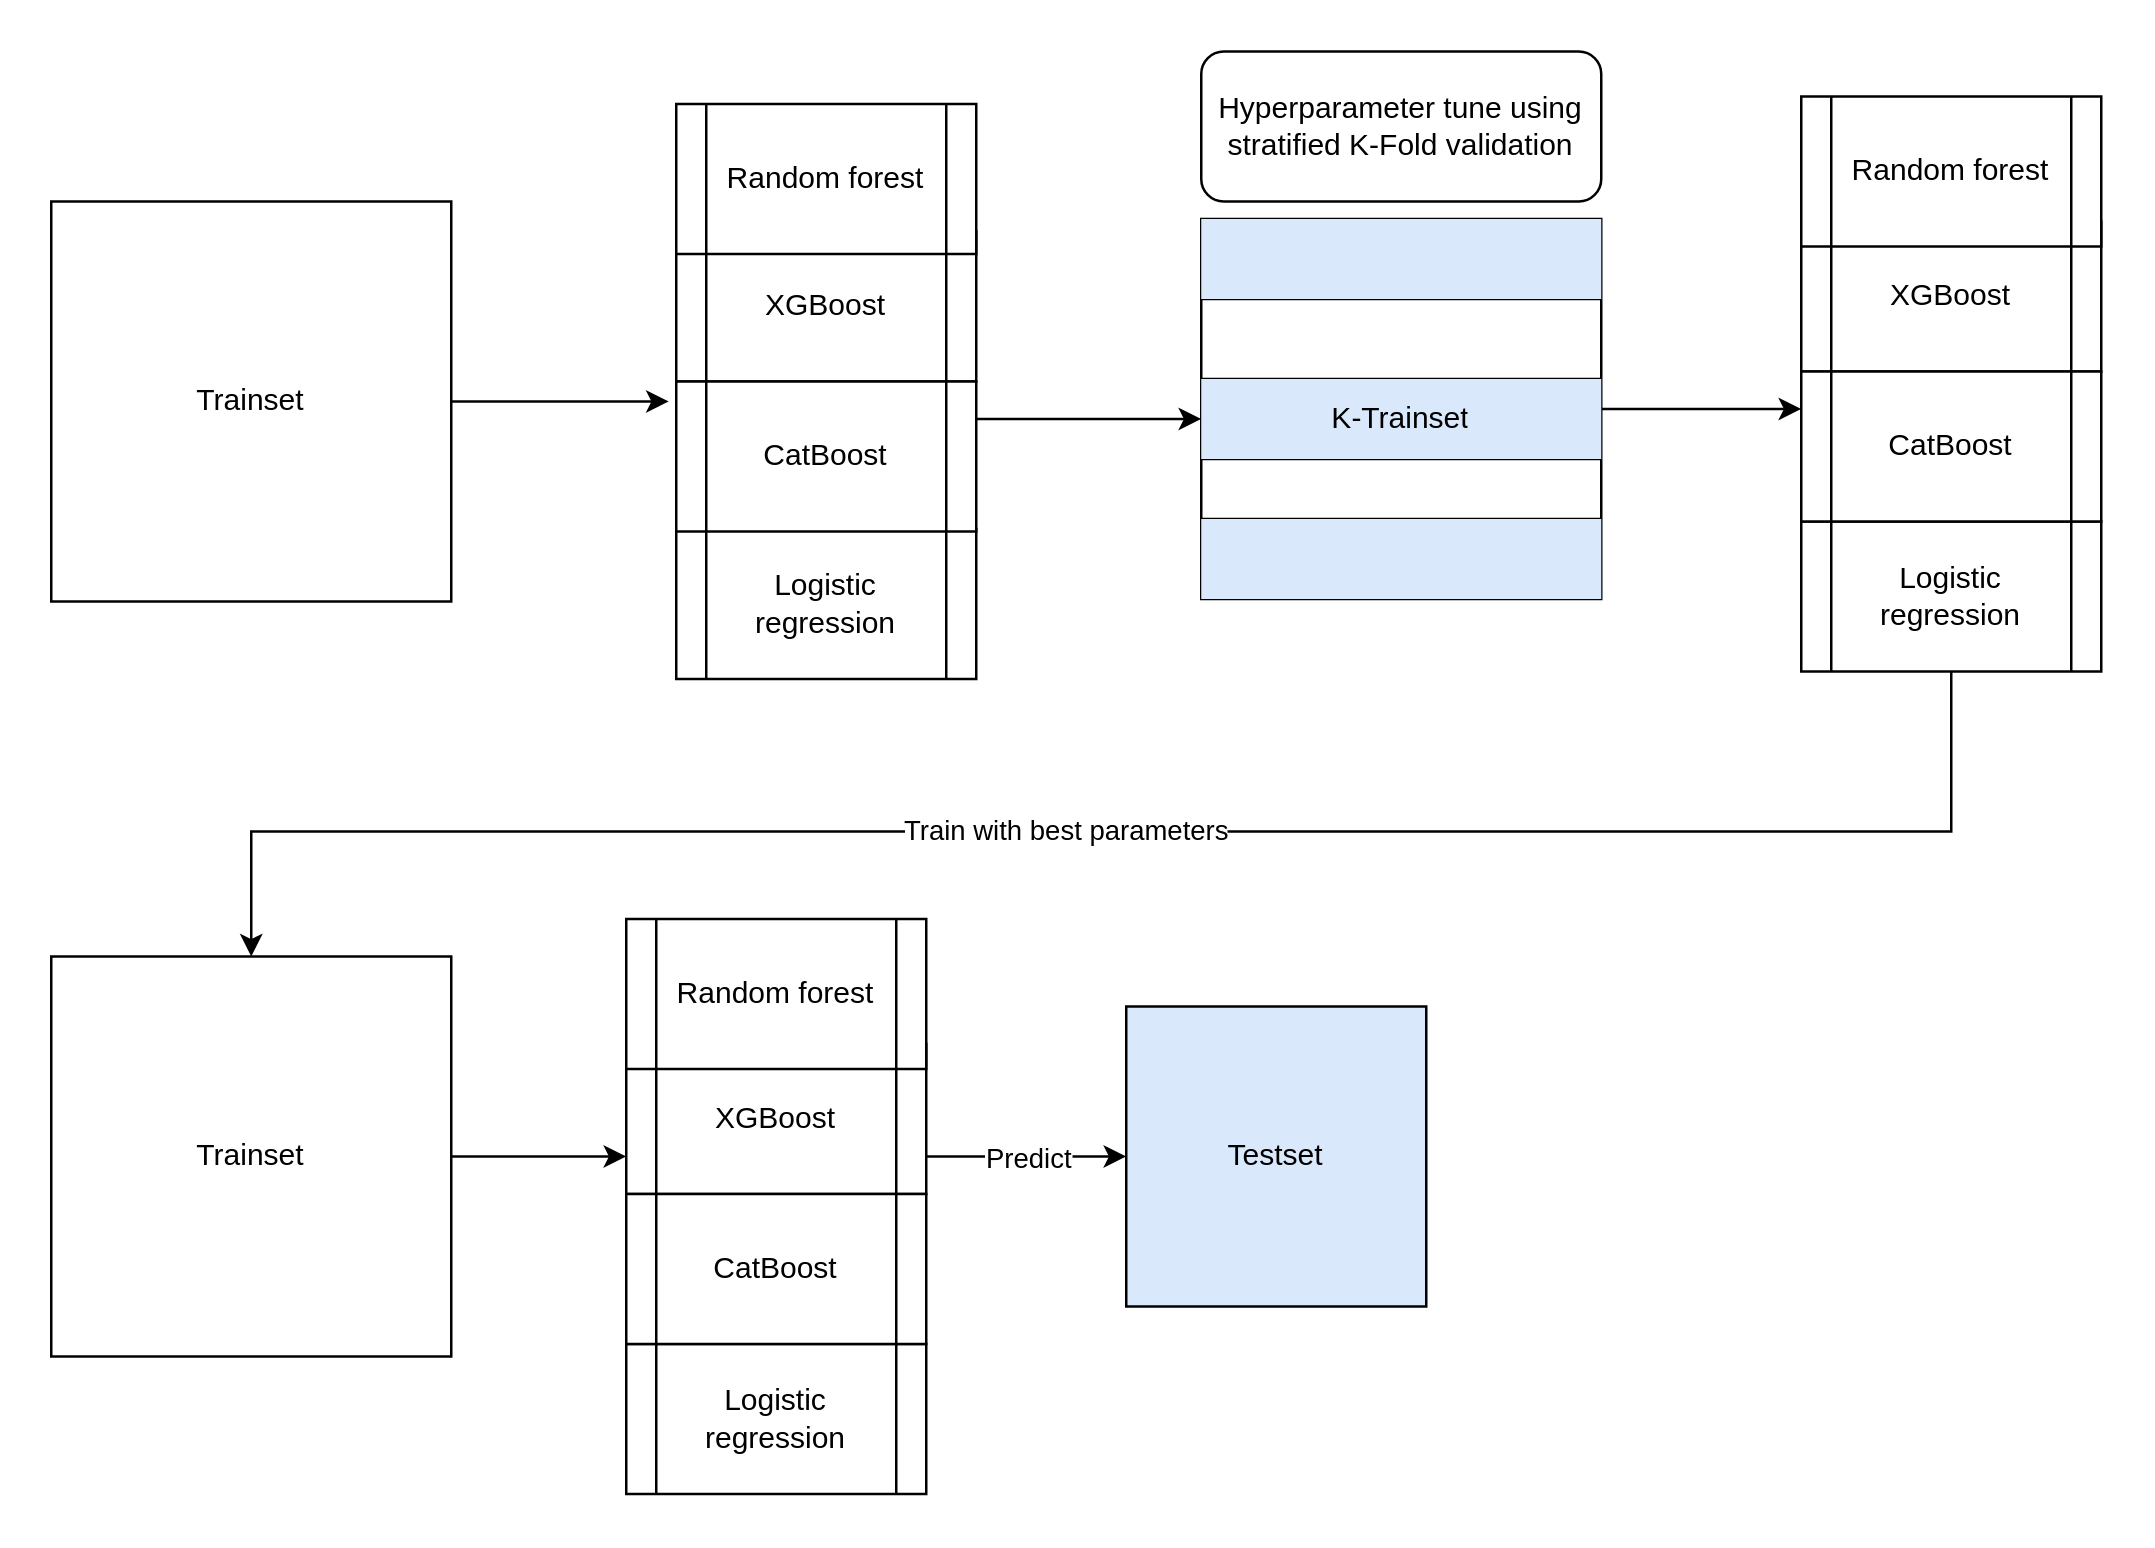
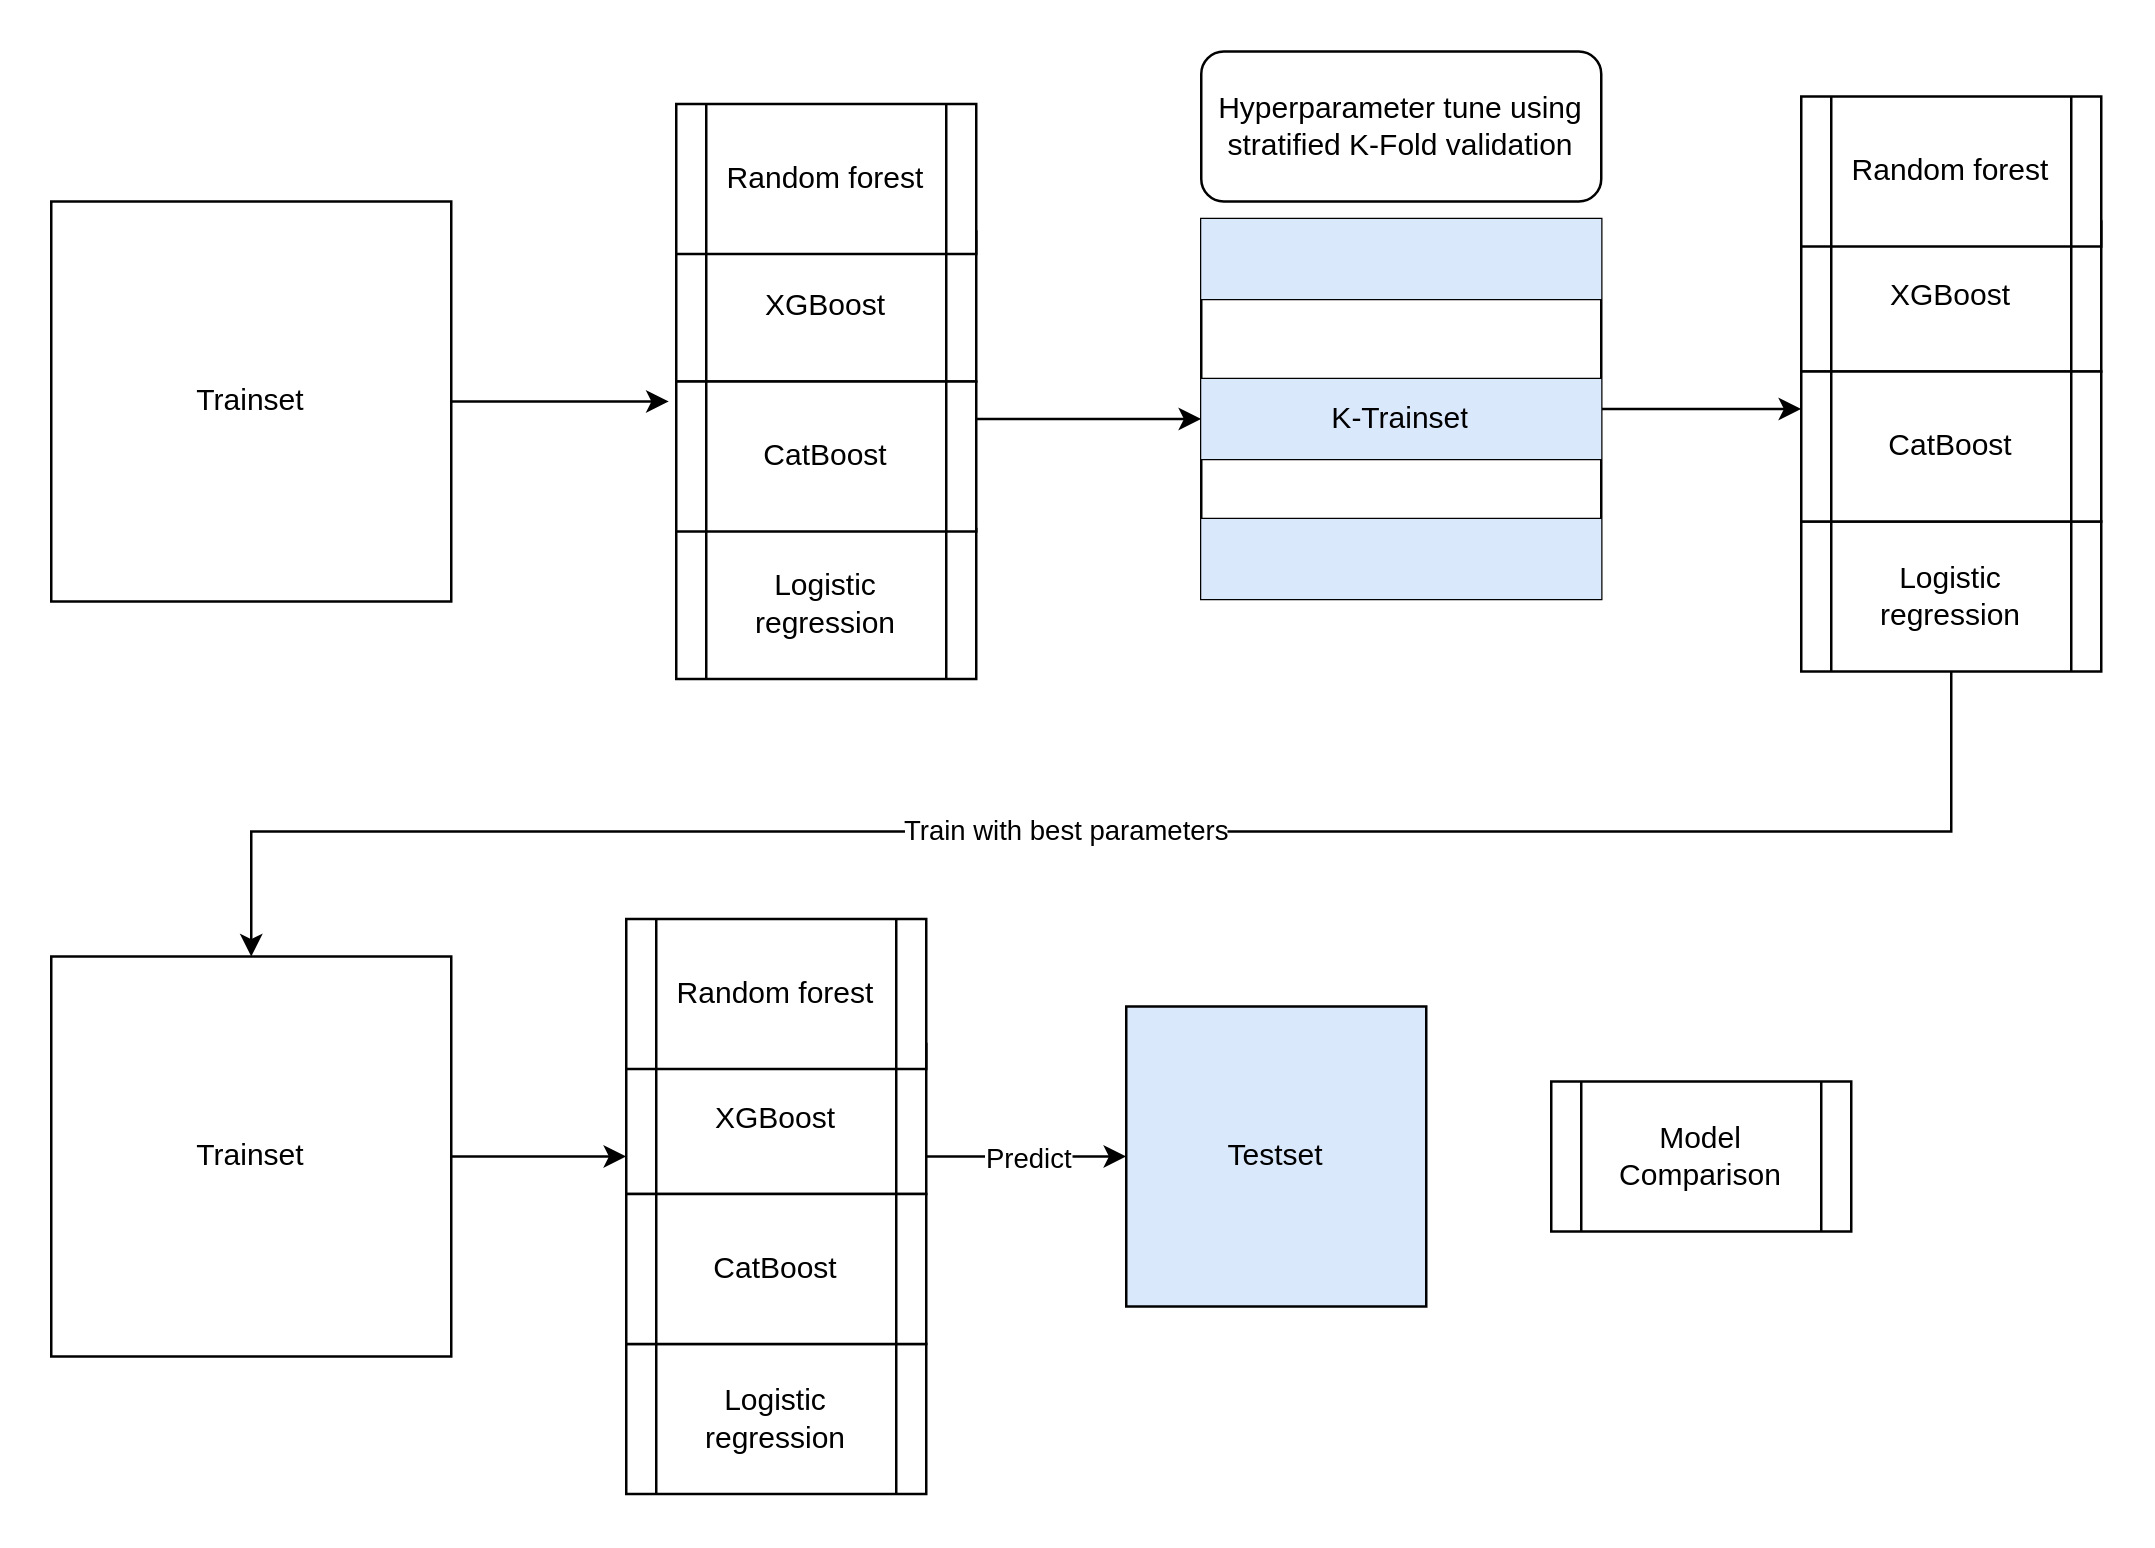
node "Model Comparison": added
